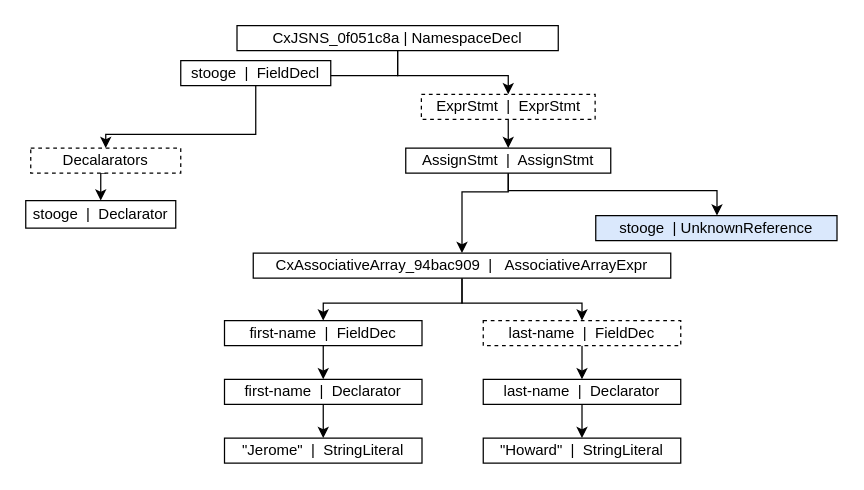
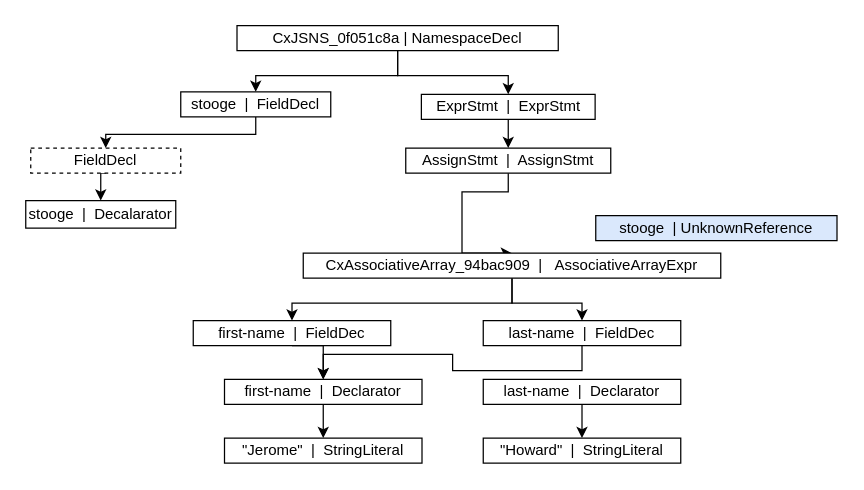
node "stooge | FieldDecl": moved (256, 73) -> (256, 104)
node "ExprStmt | ExprStmt": style dashed -> solid
node "Decalarators": label "Decalarators" -> "FieldDecl"
edge "AssignStmt | AssignStmt" -> "stooge | UnknownReference": removed
node "stooge | Declarator": label "stooge | Declarator" -> "stooge | Decalarator"
node "CxAssociativeArray_94bac909 | AssociativeArrayExpr": moved (462, 266) -> (512, 266)
node "first-name | FieldDec": moved (323, 333) -> (292, 333)
node "last-name | FieldDec": style dashed -> solid
edge "last-name | FieldDec" -> "last-name | Declarator": now "last-name | FieldDec" -> "first-name | Declarator"
